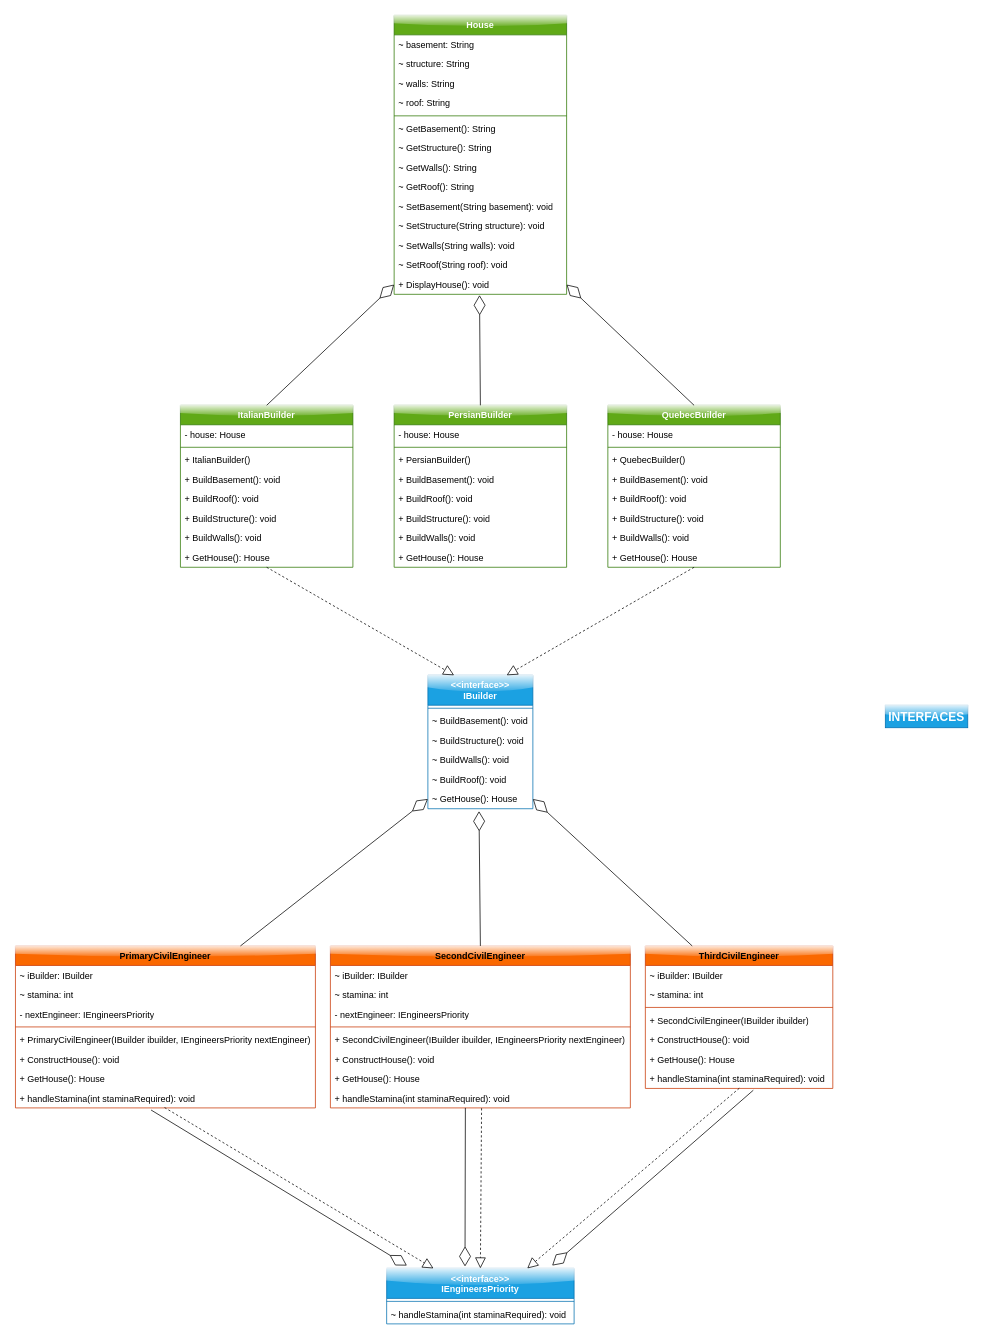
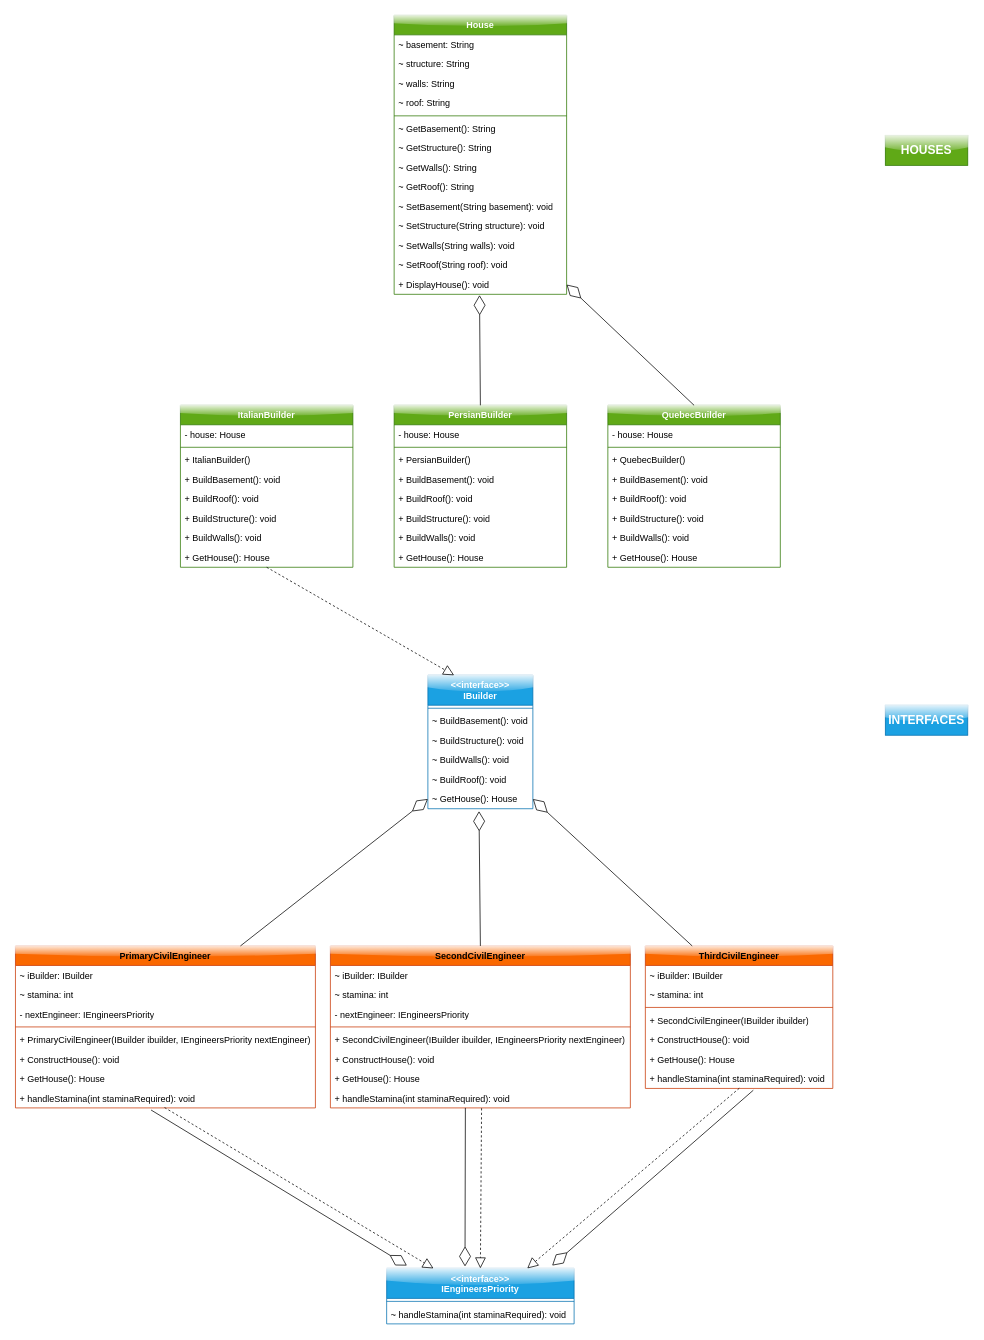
node "HOUSES": added
edge "ItalianBuilder" -> "+ DisplayHouse(): void": removed
edge "QuebecBuilder" -> "<<interface>> IBuilder": removed
node "INTERFACES": size 83x23 -> 83x30
